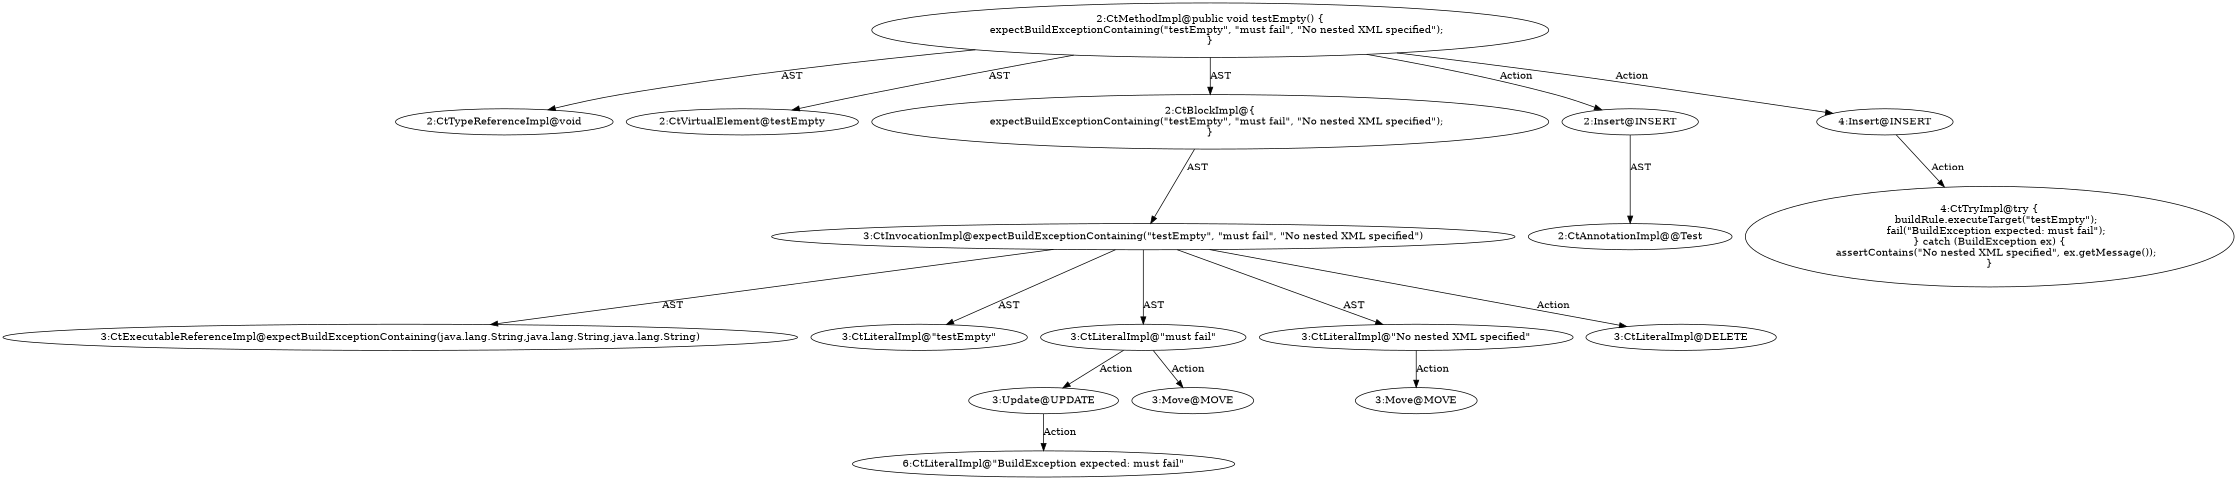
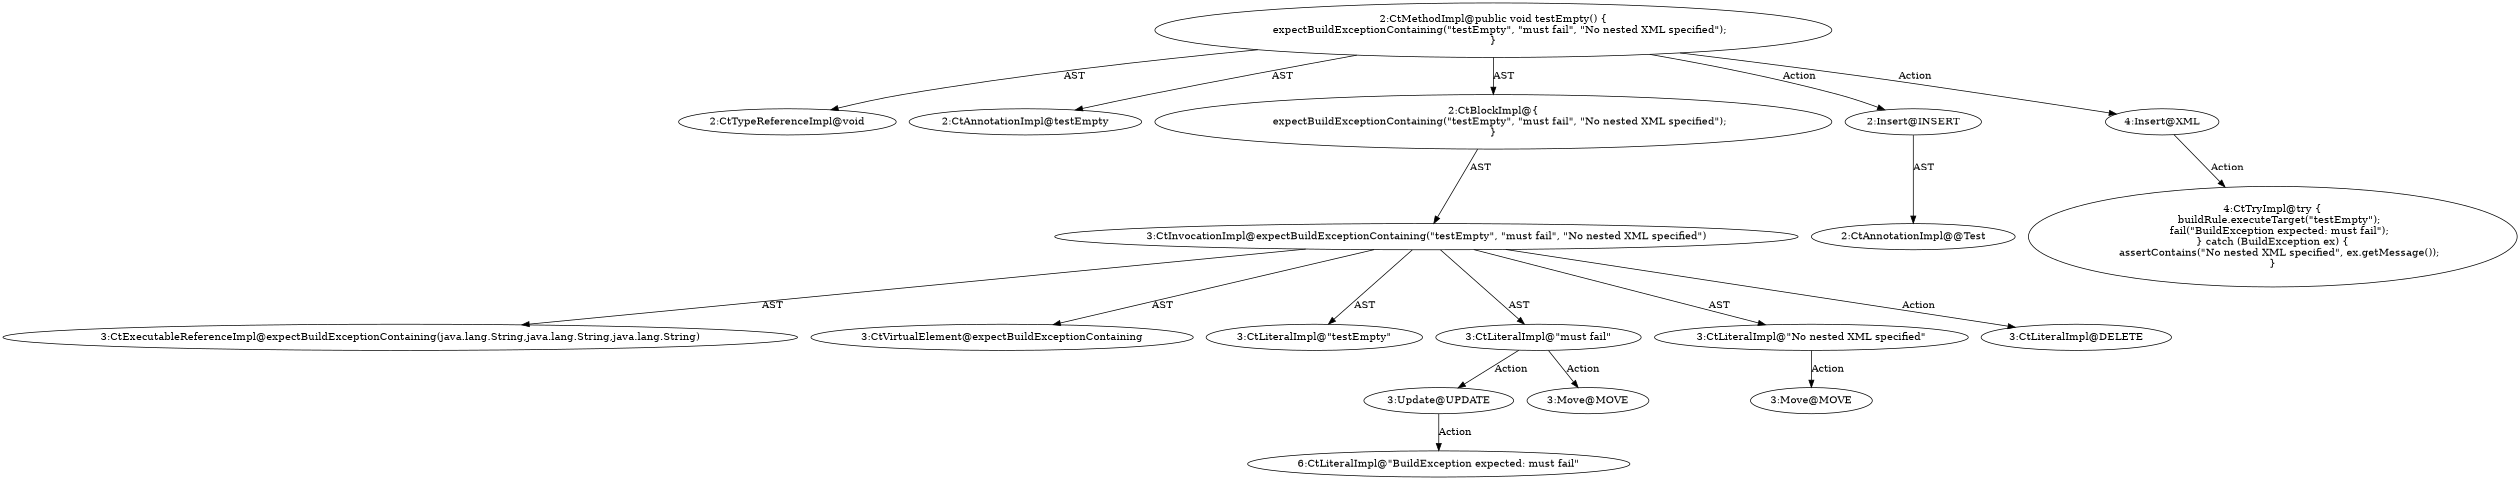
node "2:CtVirtualElement@testEmpty": label "2:CtVirtualElement@testEmpty" -> "2:CtAnnotationImpl@testEmpty"
node "4:Insert@INSERT": label "4:Insert@INSERT" -> "4:Insert@XML"
node "3:CtVirtualElement@expectBuildExceptionContaining": added
